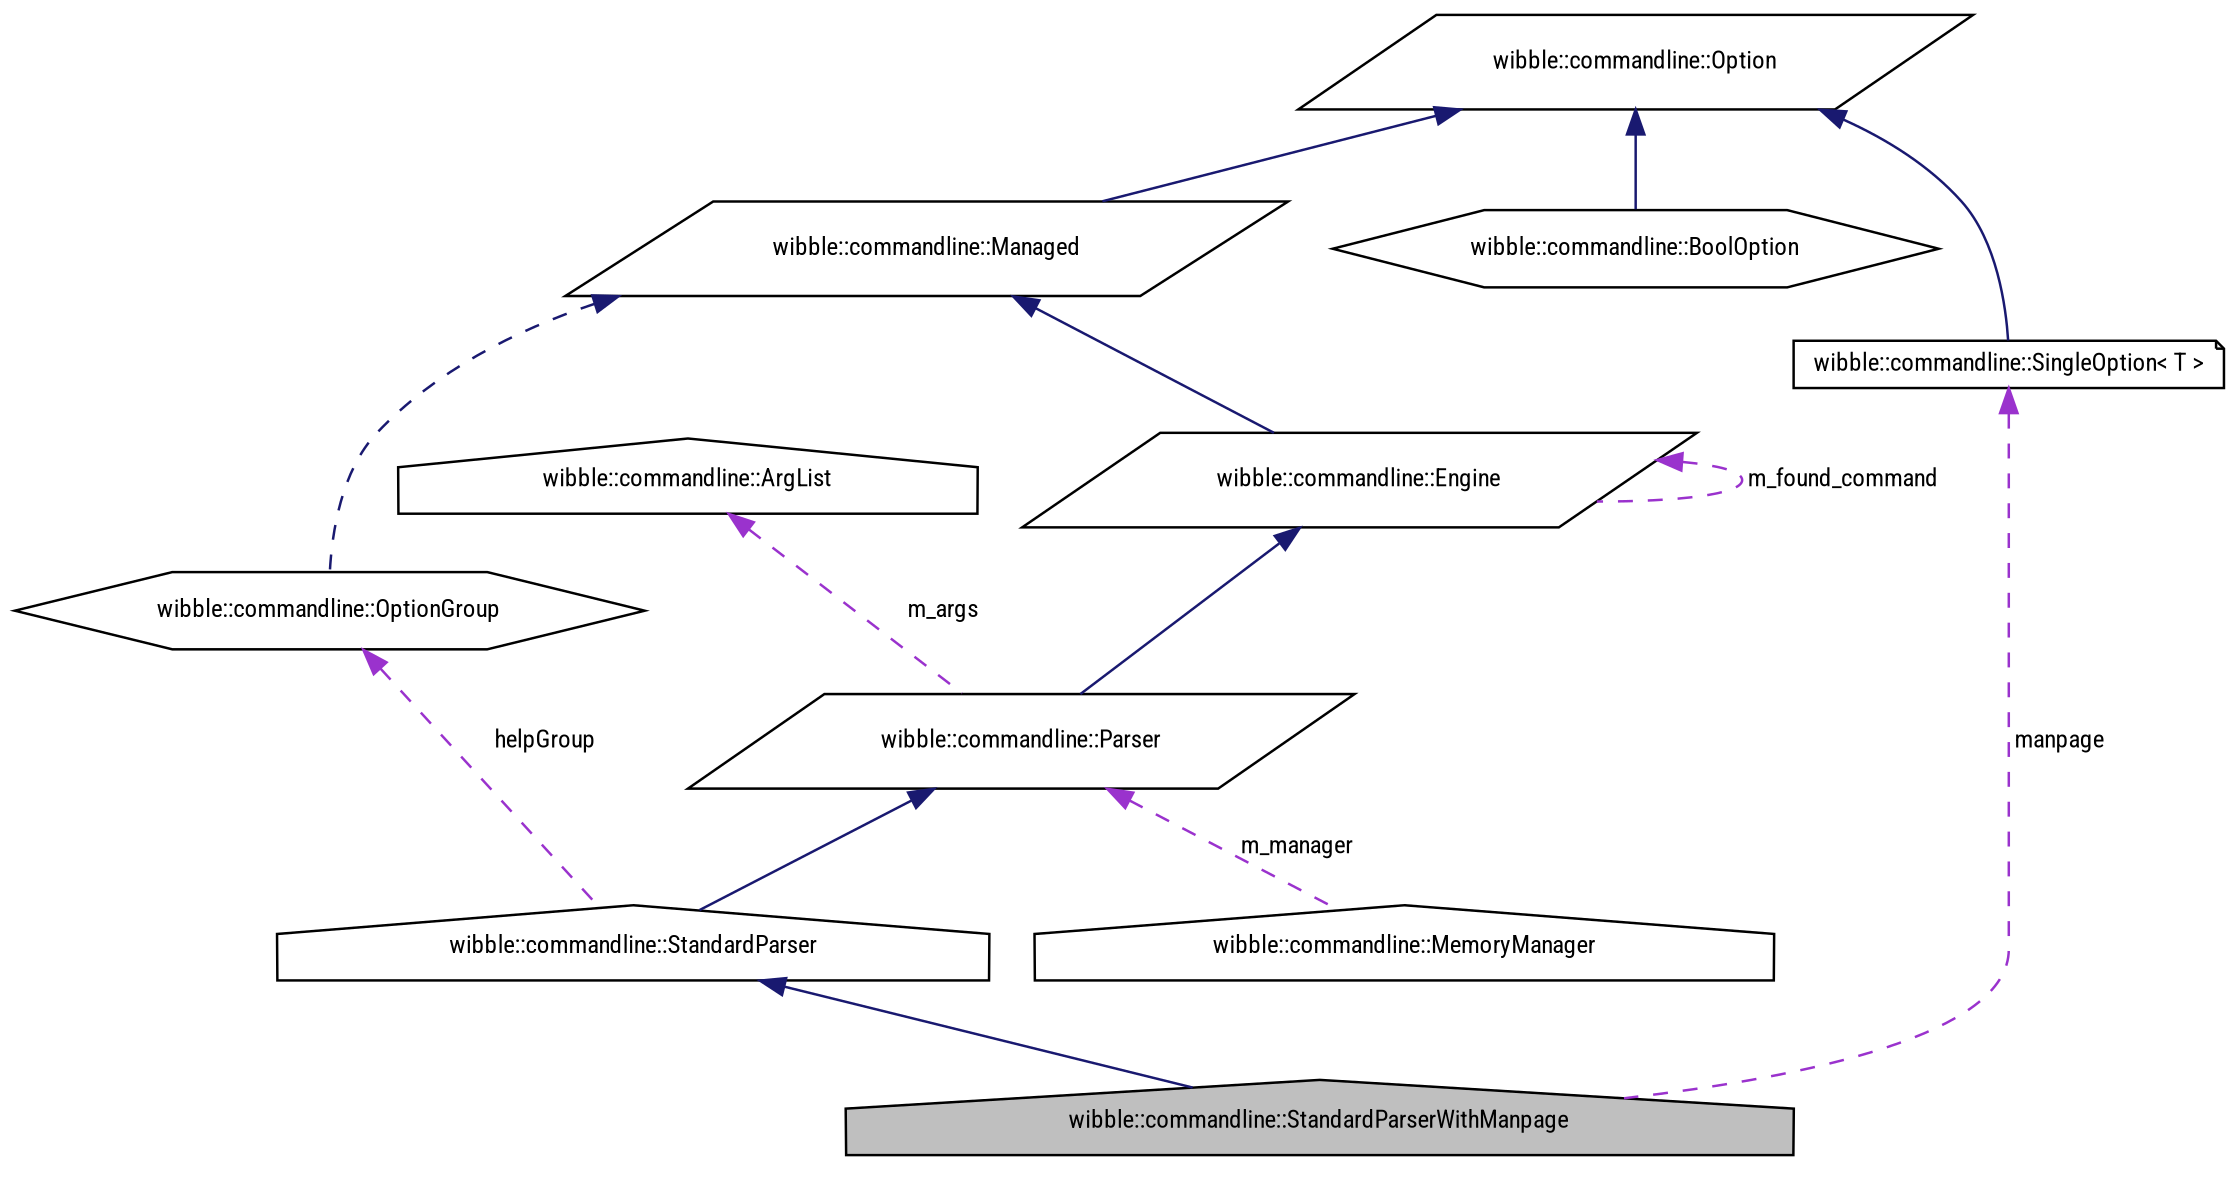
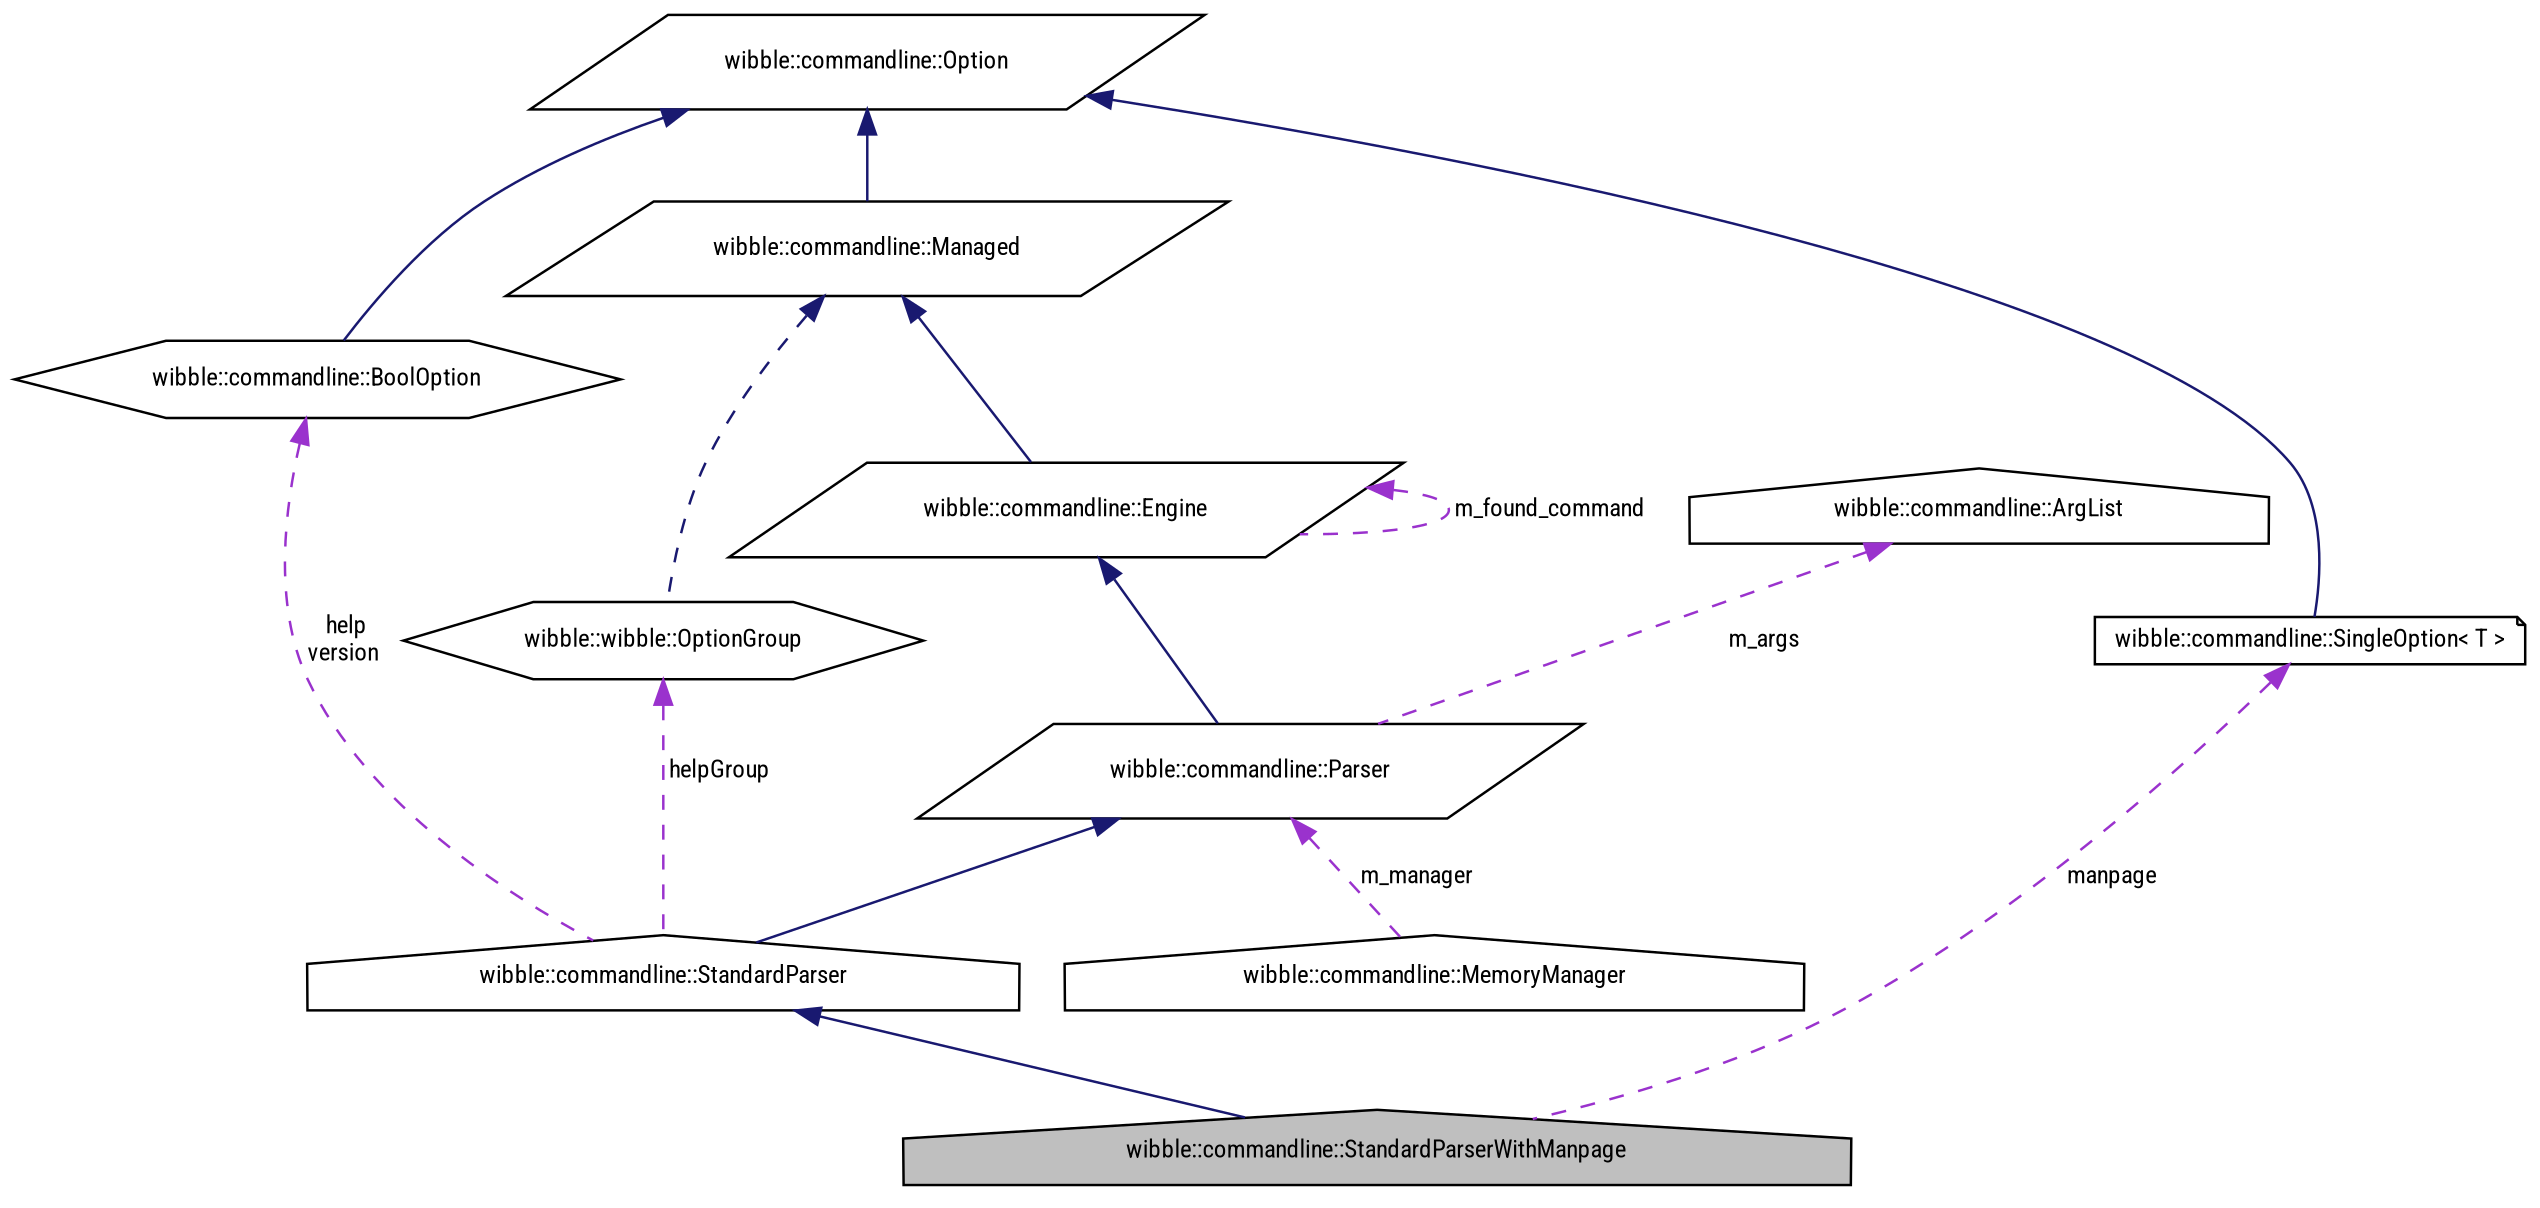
node "wibble::commandline::OptionGroup": label "wibble::commandline::OptionGroup" -> "wibble::wibble::OptionGroup"
edge "wibble::commandline::StandardParser" -> "wibble::commandline::BoolOption": added, label "help version"
